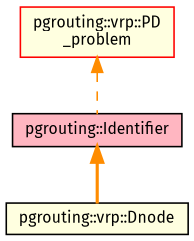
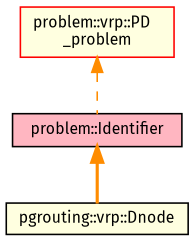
node "pgrouting::vrp::PD _problem": label "pgrouting::vrp::PD _problem" -> "problem::vrp::PD _problem"
node "pgrouting::Identifier": label "pgrouting::Identifier" -> "problem::Identifier"
